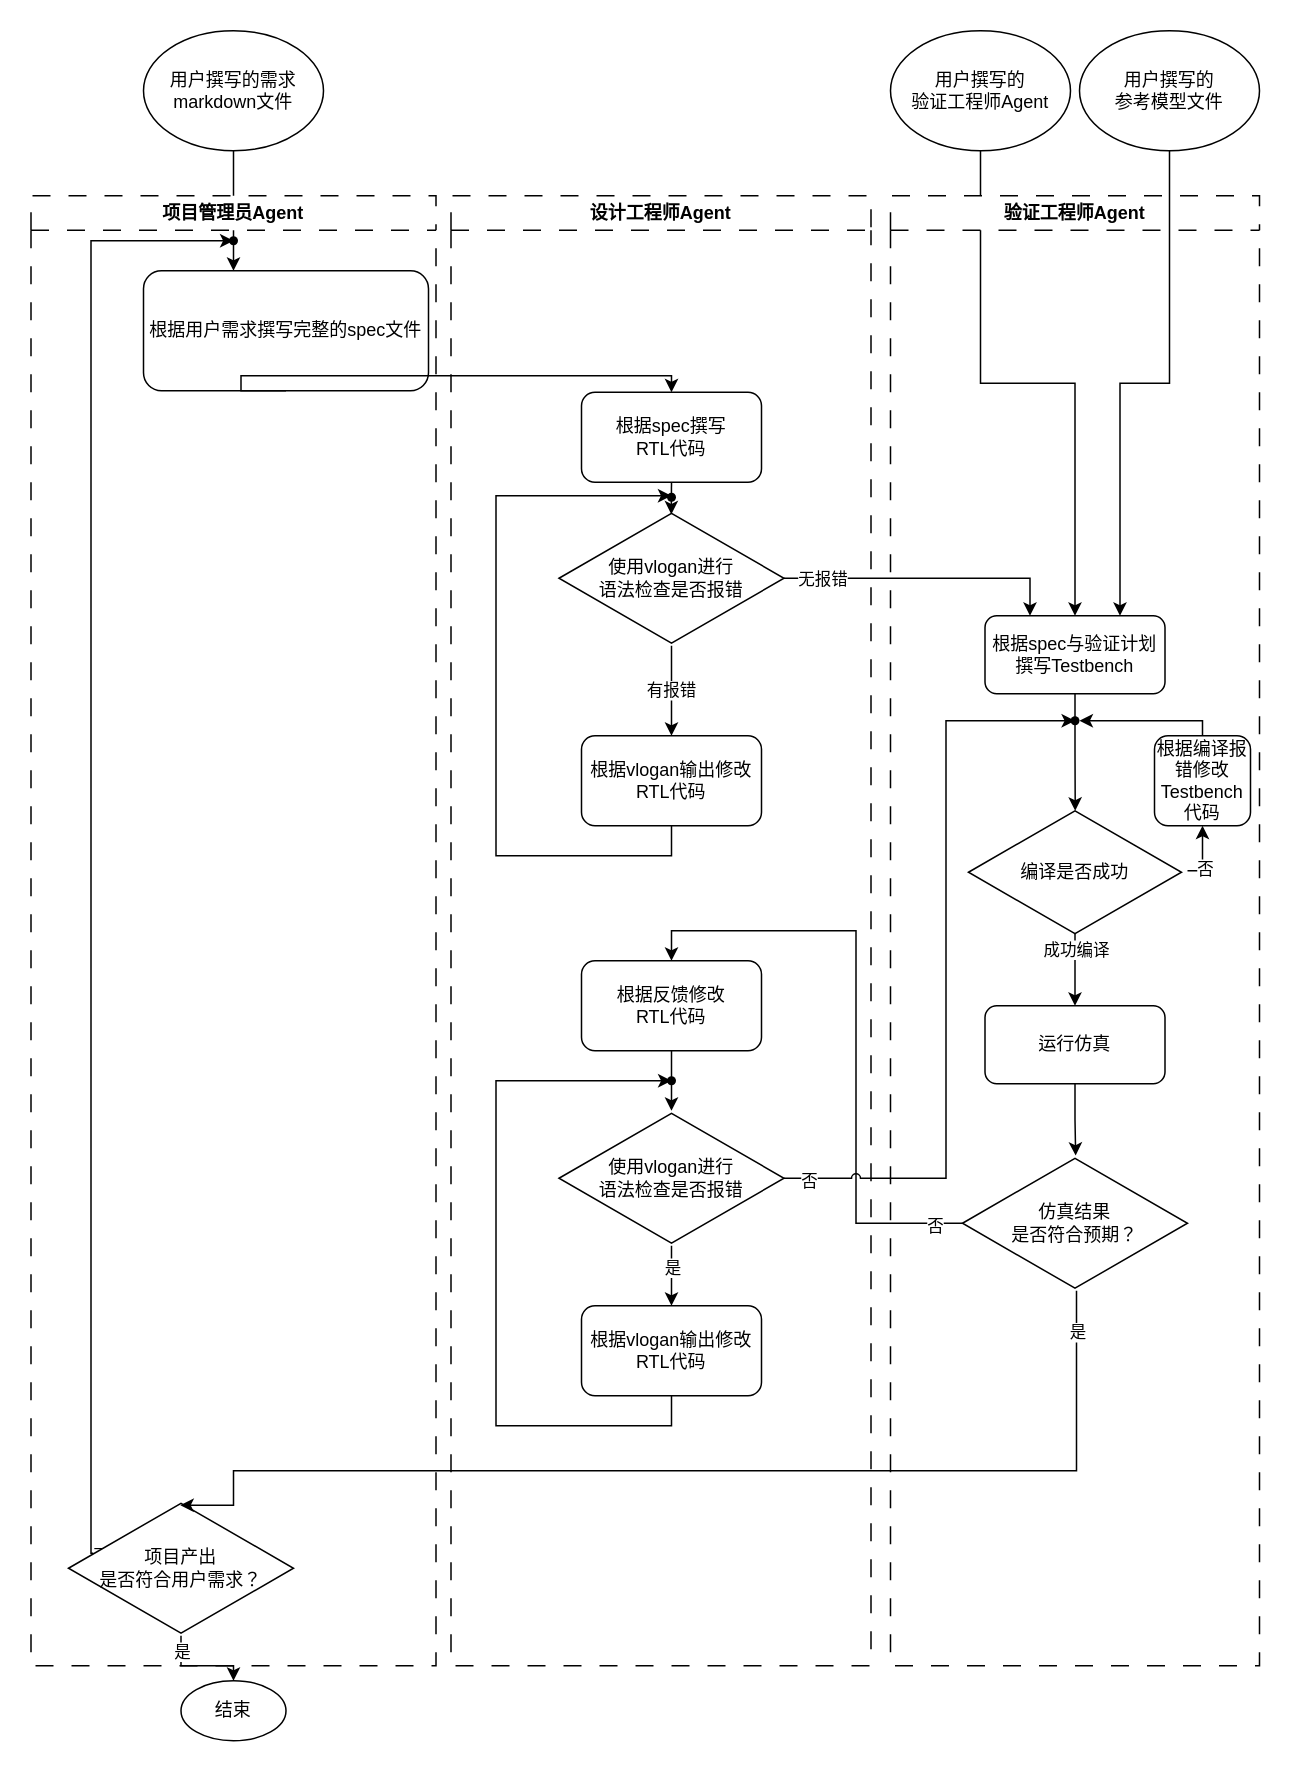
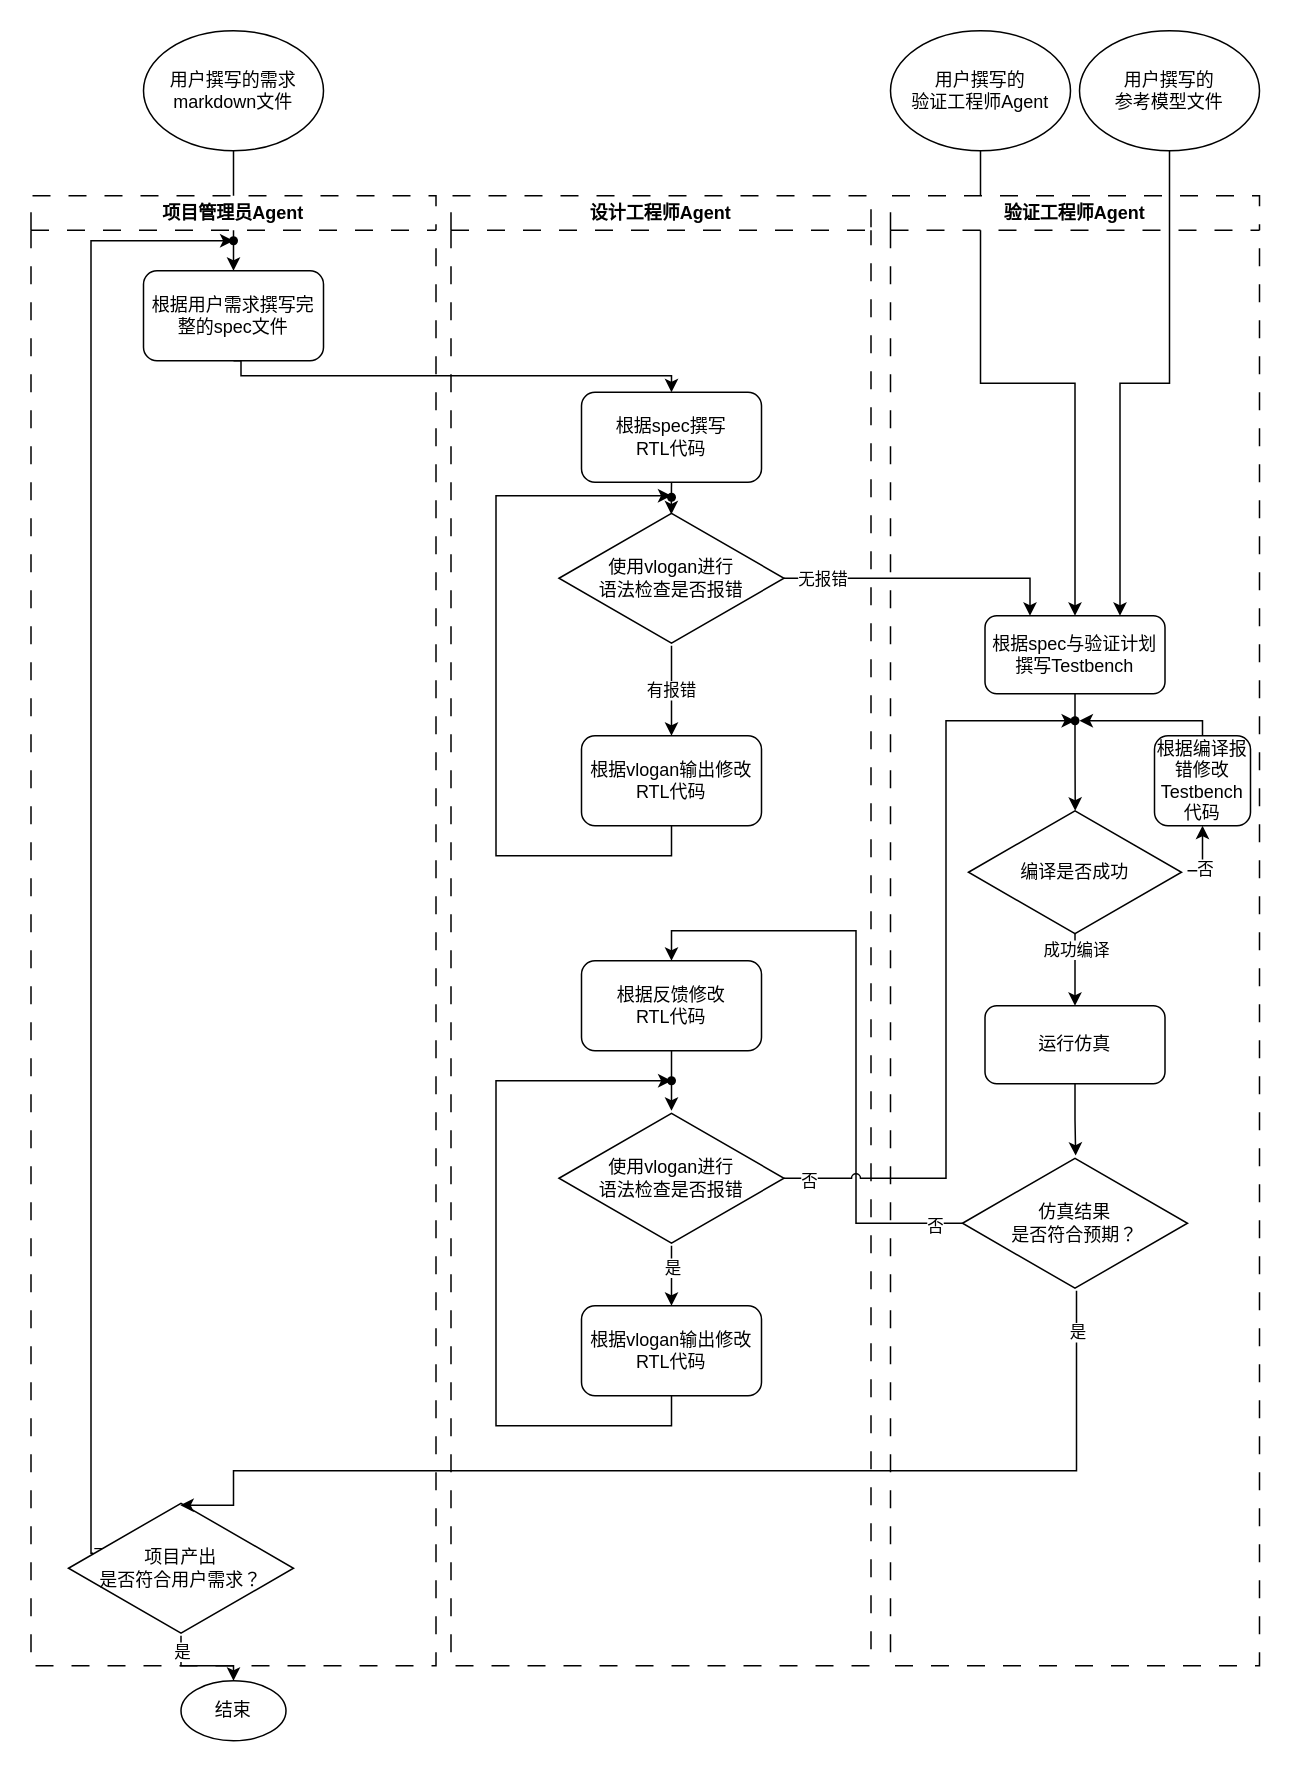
node "根据用户需求撰写完整的spec文件": size 285x120 -> 180x90
